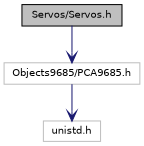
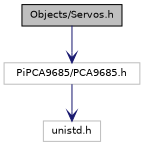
node "Servos/Servos.h": label "Servos/Servos.h" -> "Objects/Servos.h"
node "Objects9685/PCA9685.h": label "Objects9685/PCA9685.h" -> "PiPCA9685/PCA9685.h"
